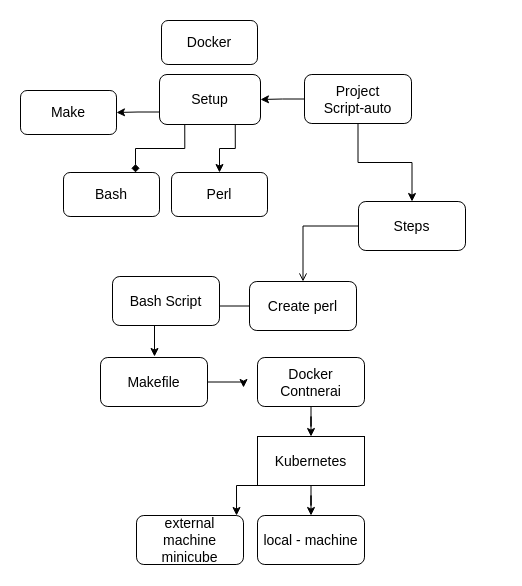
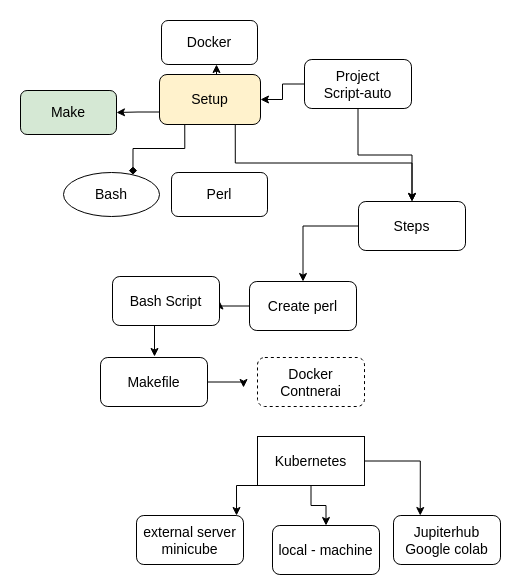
edge "Setup" -> "Docker": added
node "Project Script-auto": moved (358, 99) -> (358, 84)
node "Setup": fillcolor #ffffff -> #fff2cc
node "Make": fillcolor #ffffff -> #d5e8d4
edge "Setup" -> "Perl": now "Setup" -> "Steps"
node "Bash": shape rounded rectangle -> ellipse
edge "Steps" -> "Create perl": arrowhead open -> classic
edge "Bash Script" -- "Create perl": arrowhead none -> classic
node "Docker Contnerai": style solid -> dashed
edge "Docker Contnerai" -> "Kubernetes": removed
edge "Kubernetes" -> "Jupiterhub Google colab": added
node "local - machine": moved (311, 540) -> (326, 550)
node "Jupiterhub Google colab": added
node "external machine minicube": label "external machine minicube" -> "external server minicube"
